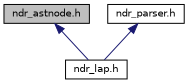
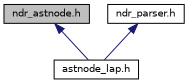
node "ndr_lap.h": label "ndr_lap.h" -> "astnode_lap.h"
